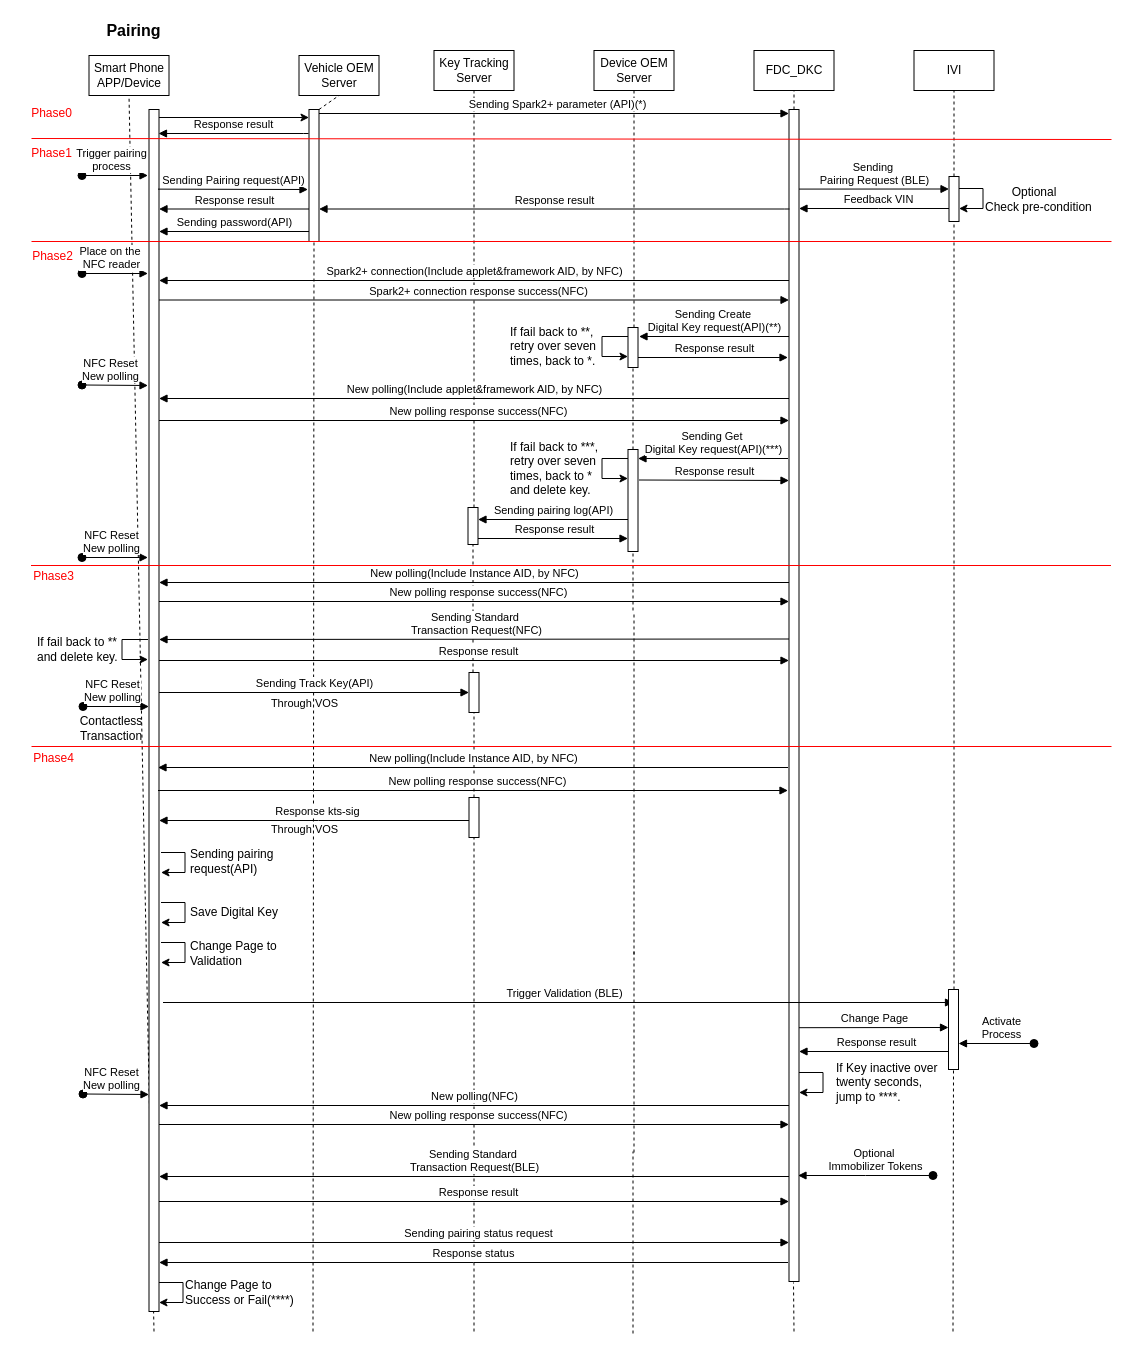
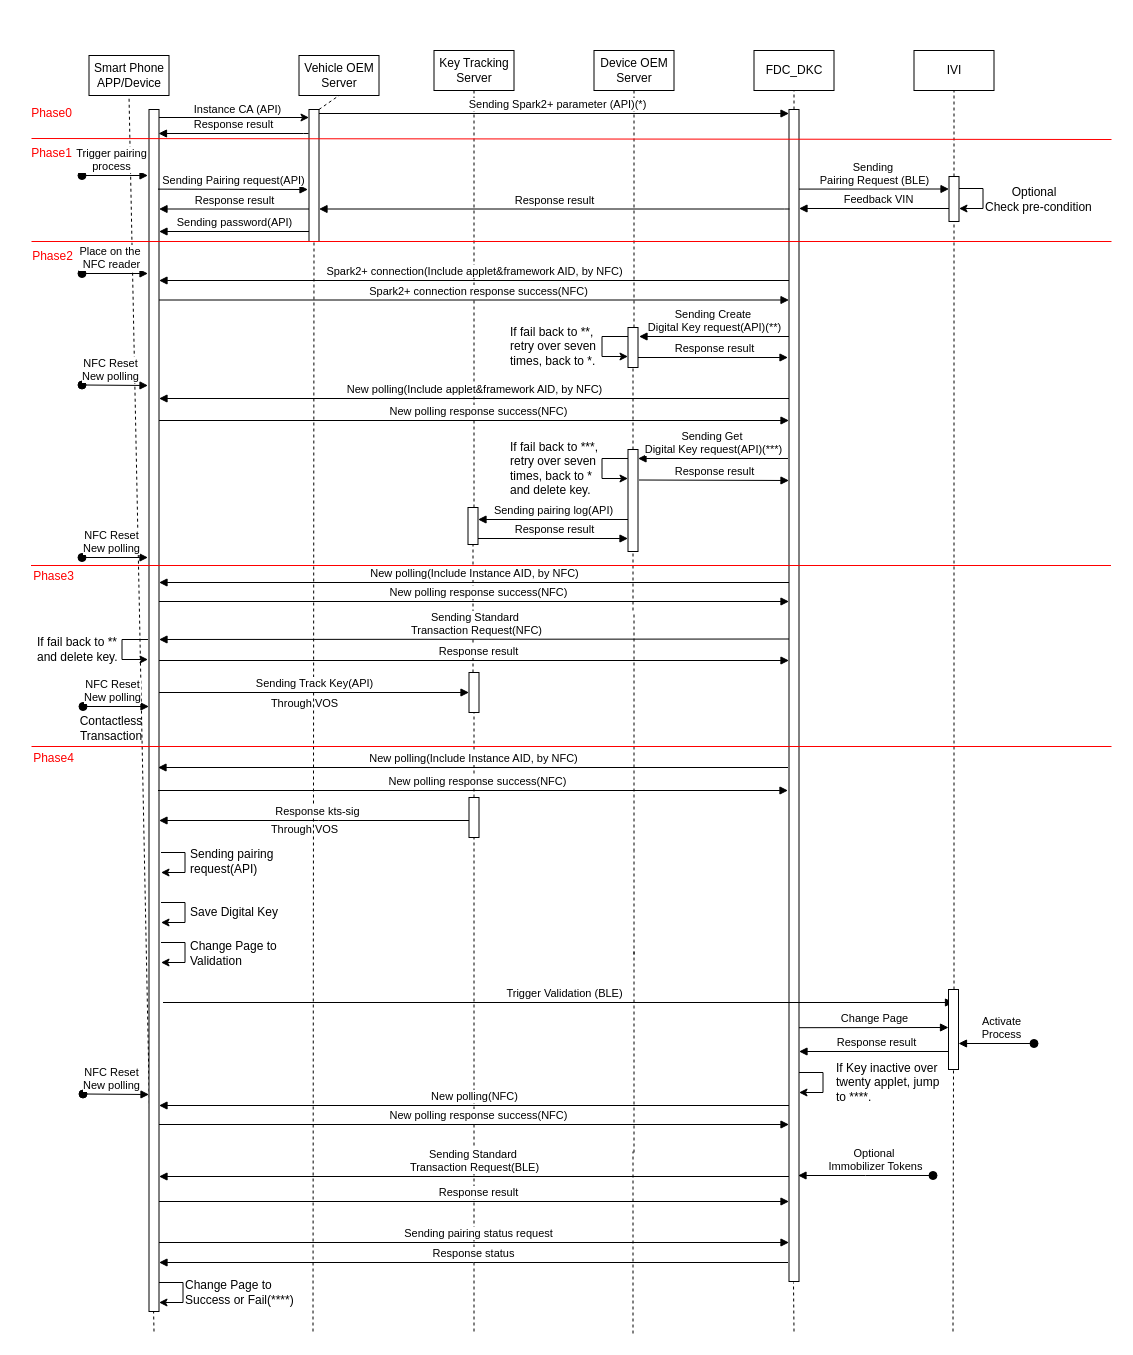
node "Pairing": removed
node "Instance CA (API)": added
node "If Key inactive over twenty seconds, jump to ****.": label "If Key inactive over twenty seconds, jump to ****." -> "If Key inactive over twenty applet, jump to ****."
